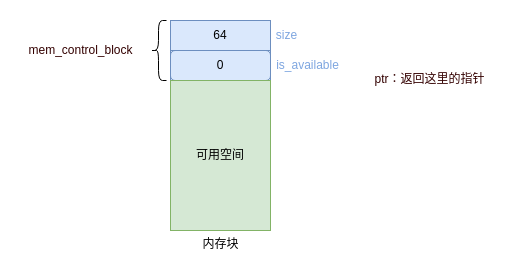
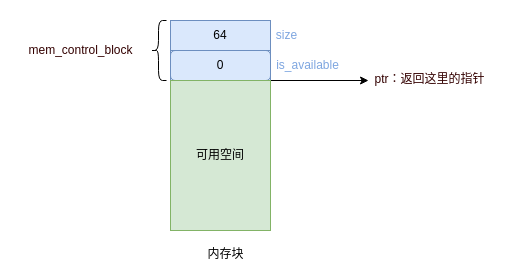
edge "0" -> "ptr：返回这里的指针": added
node "内存块": moved (221, 245) -> (226, 255)
